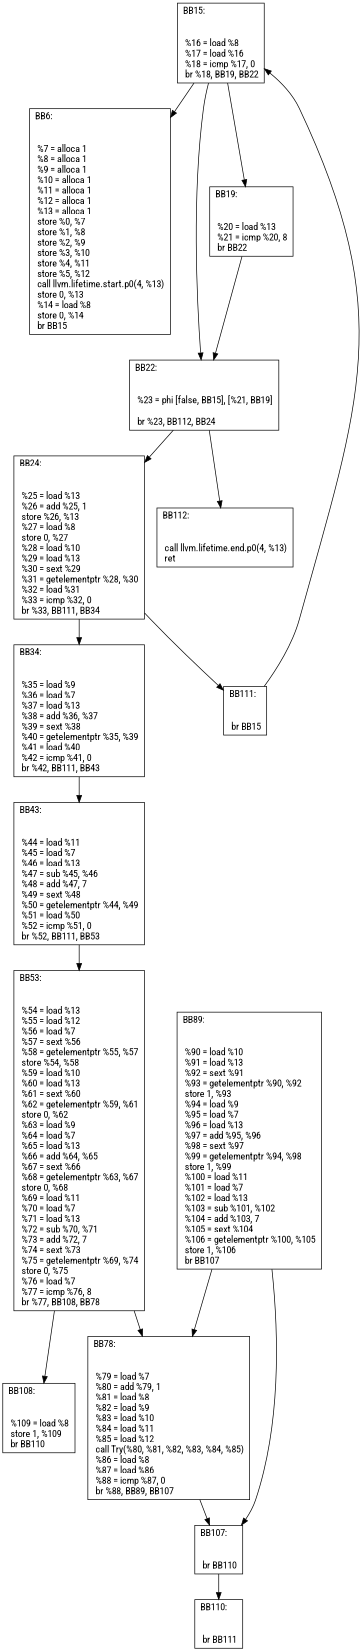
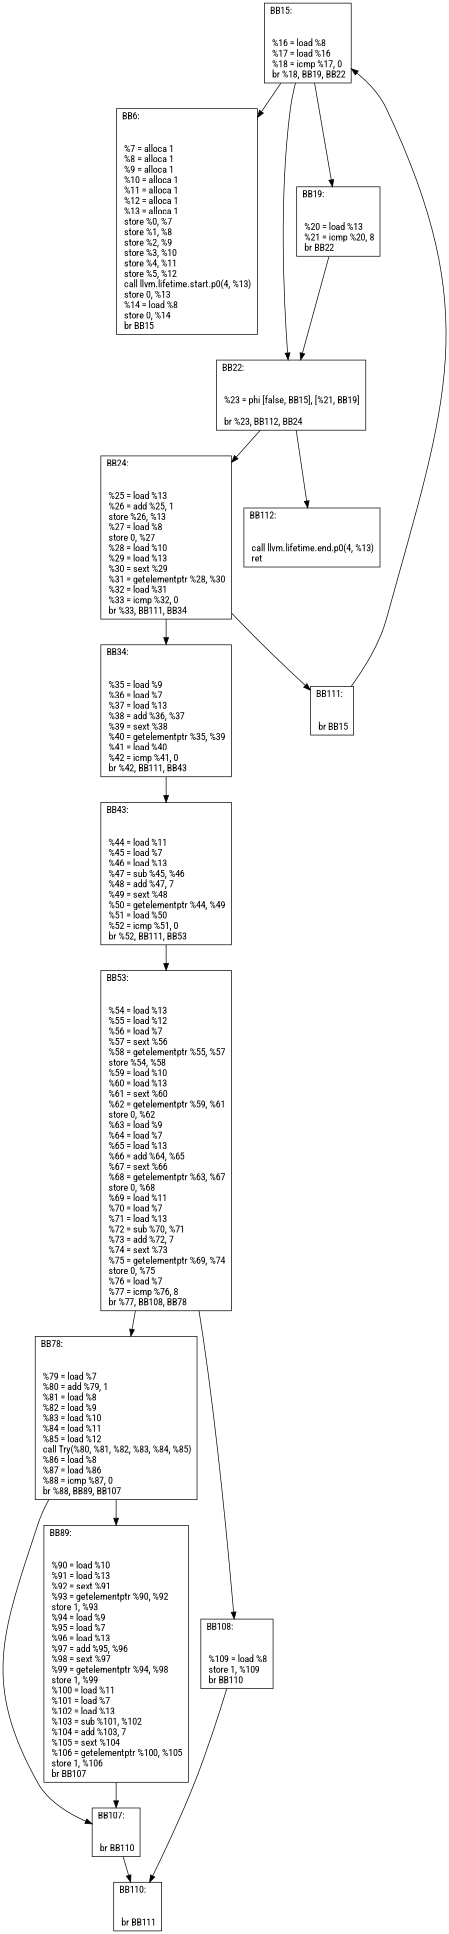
edge "BB89:" -> "BB78:": reversed
edge "BB108:" -> "BB110:": added
